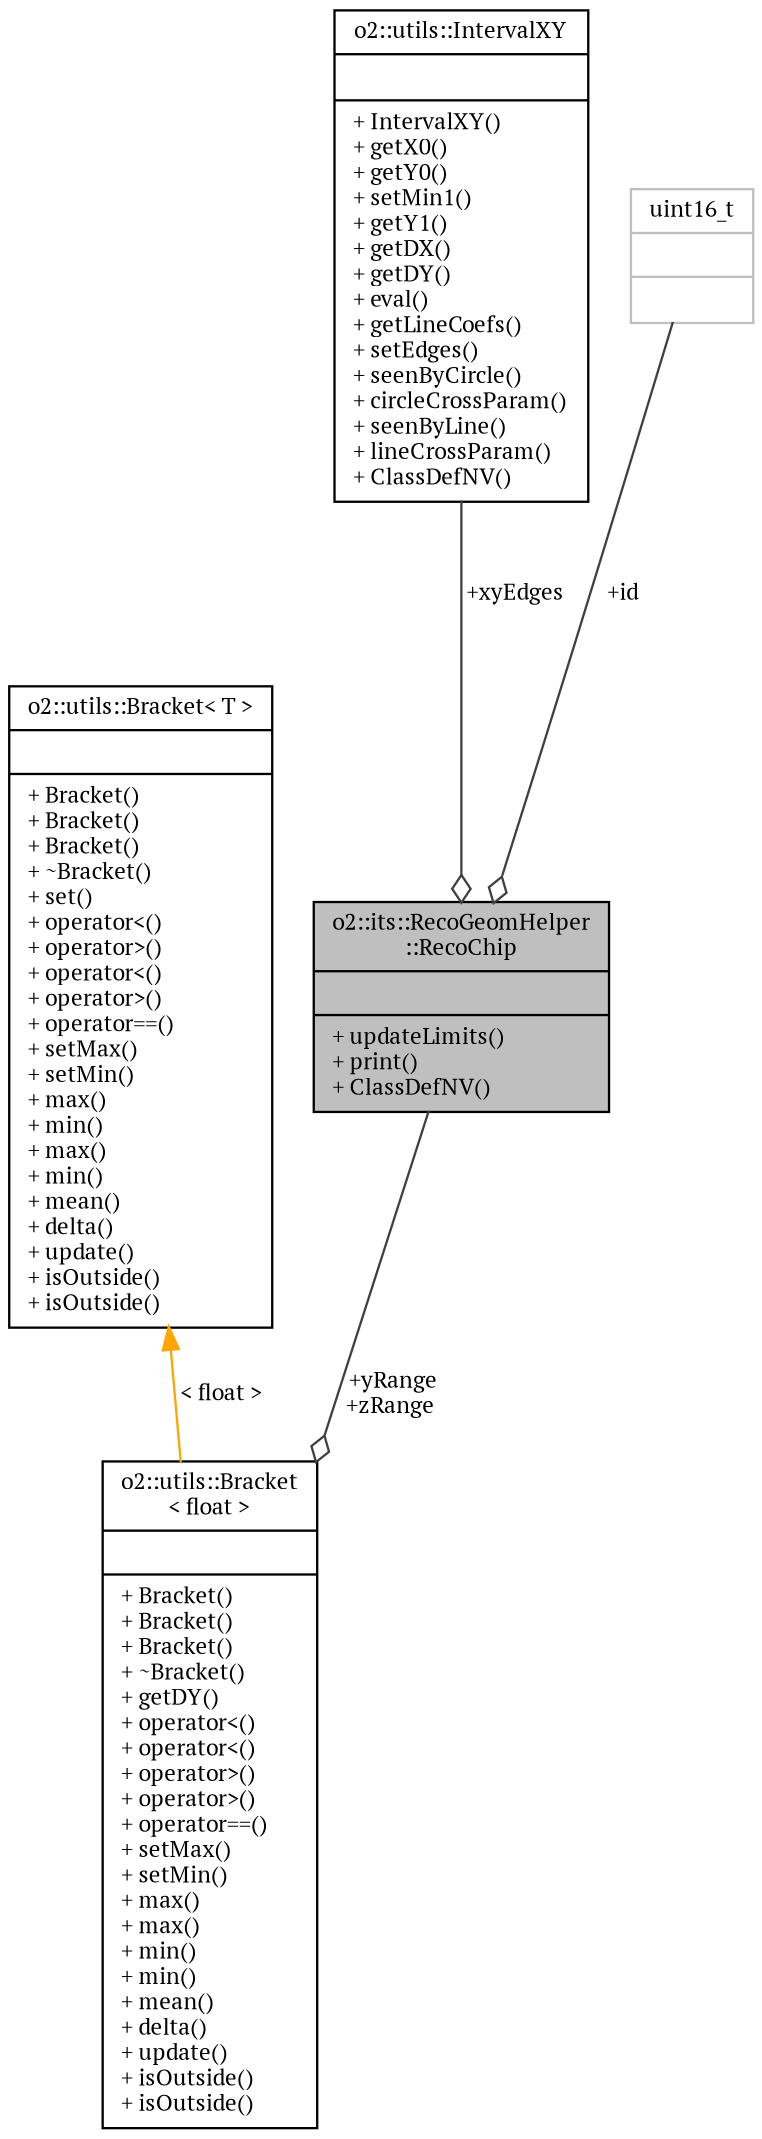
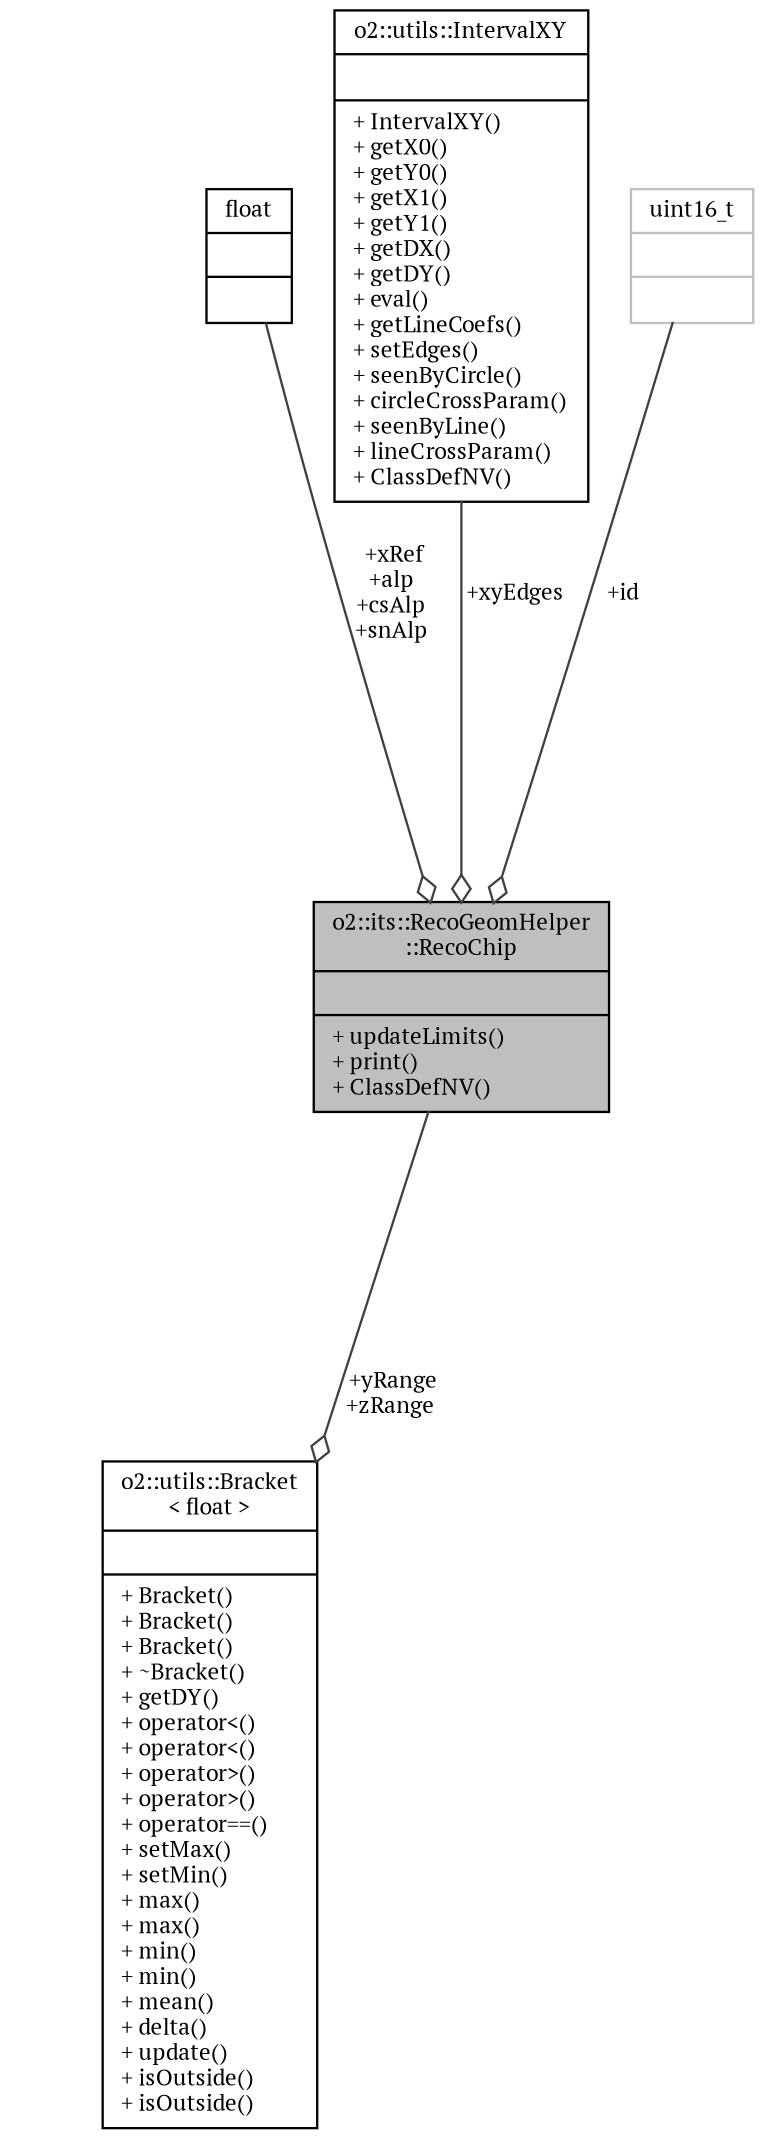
node "o2::utils::IntervalXY": text "+ setMin1()" -> "+ getX1()"
node "float": added
node "o2::utils::Bracket< T >": removed
